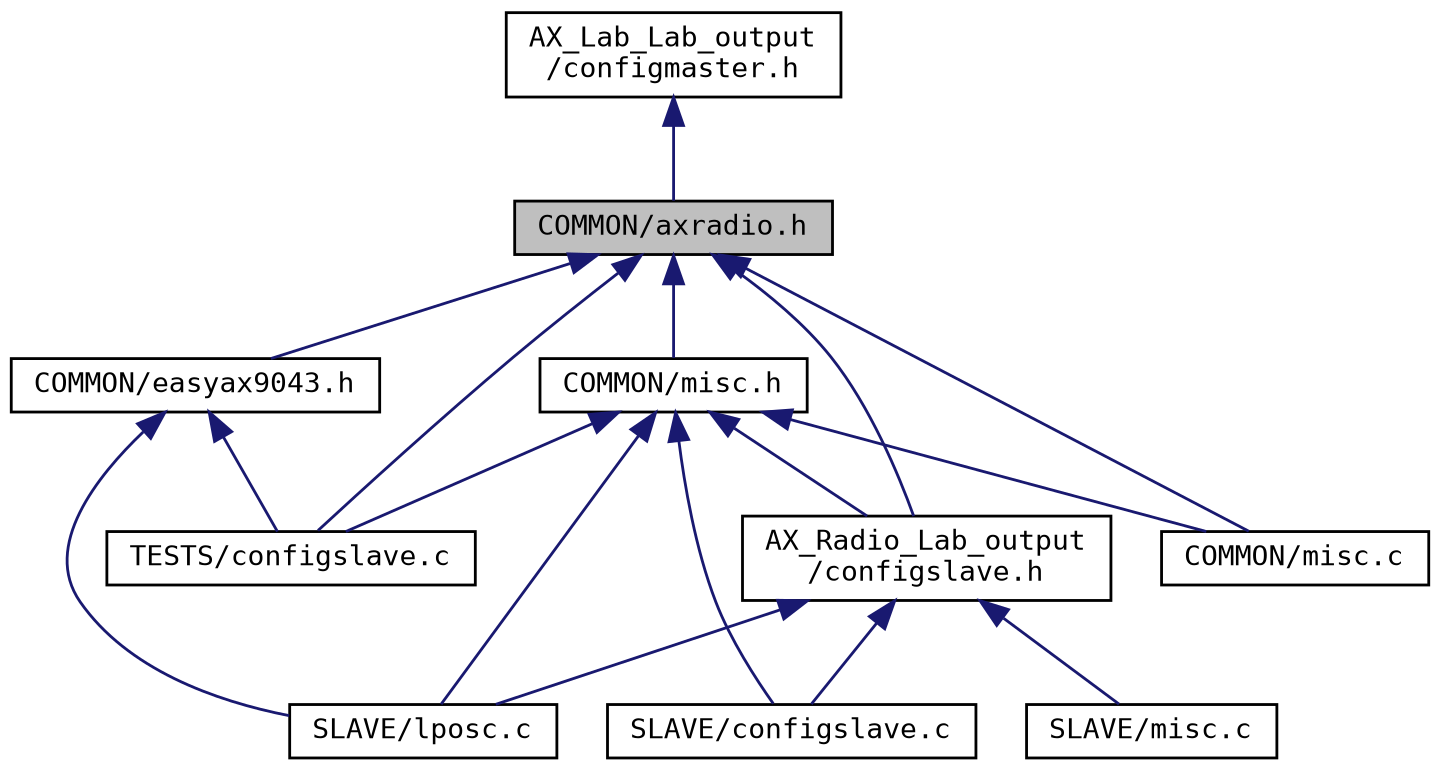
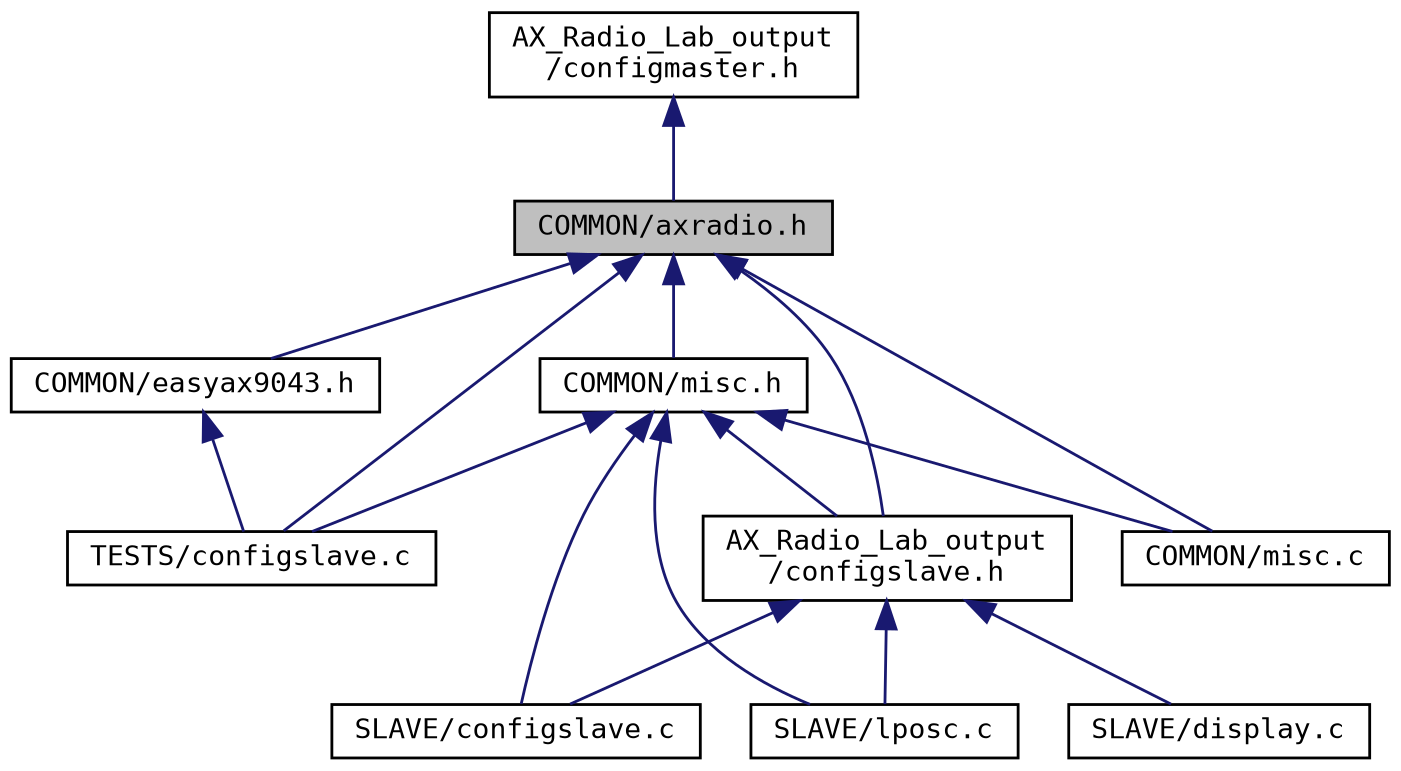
node "AX_Lab_Lab_output /configmaster.h": label "AX_Lab_Lab_output /configmaster.h" -> "AX_Radio_Lab_output /configmaster.h"
edge "SLAVE/lposc.c" -> "COMMON/easyax9043.h": removed
node "SLAVE/misc.c": label "SLAVE/misc.c" -> "SLAVE/display.c"
